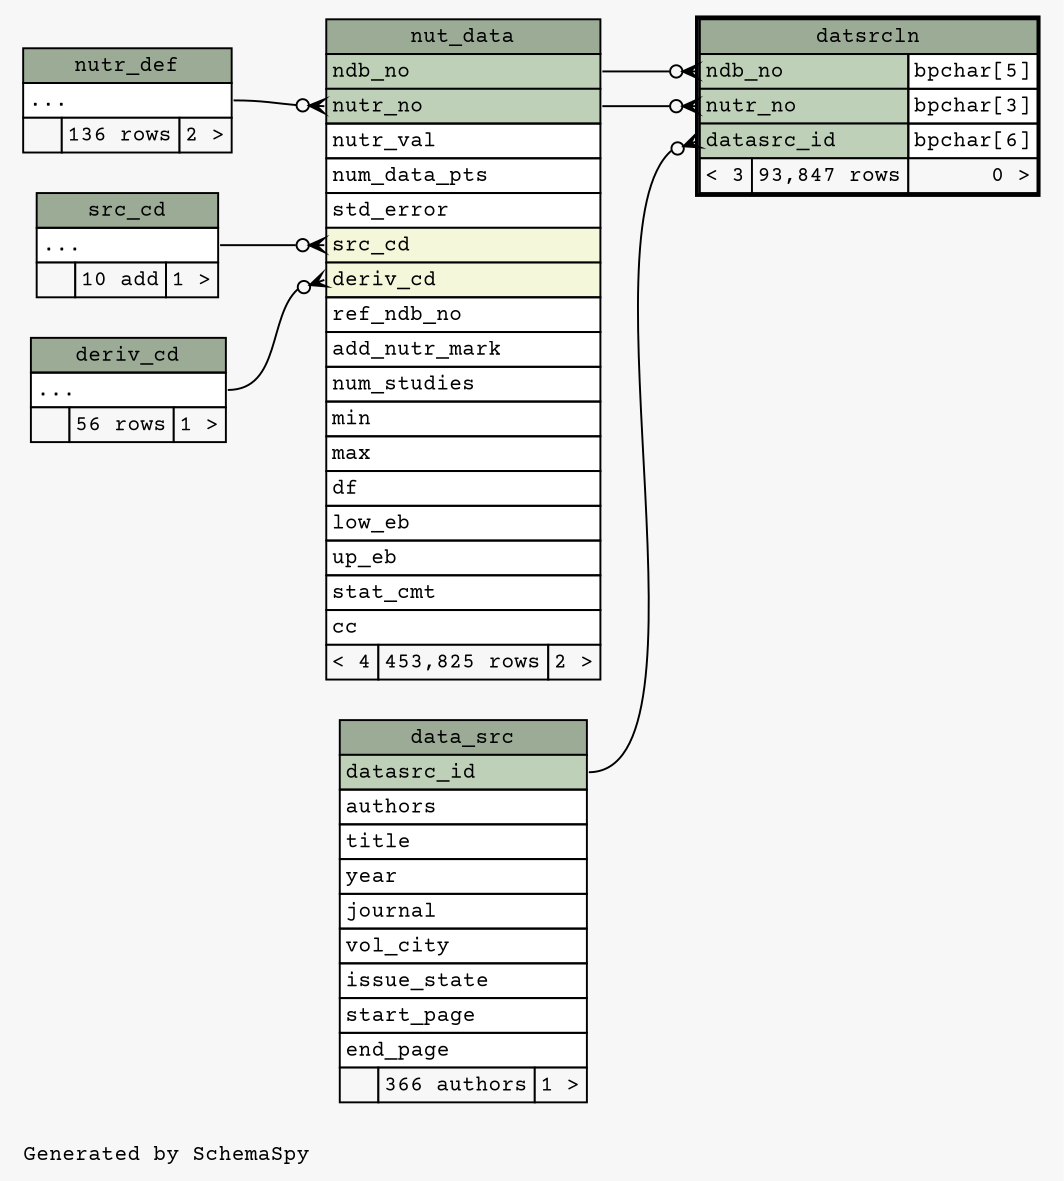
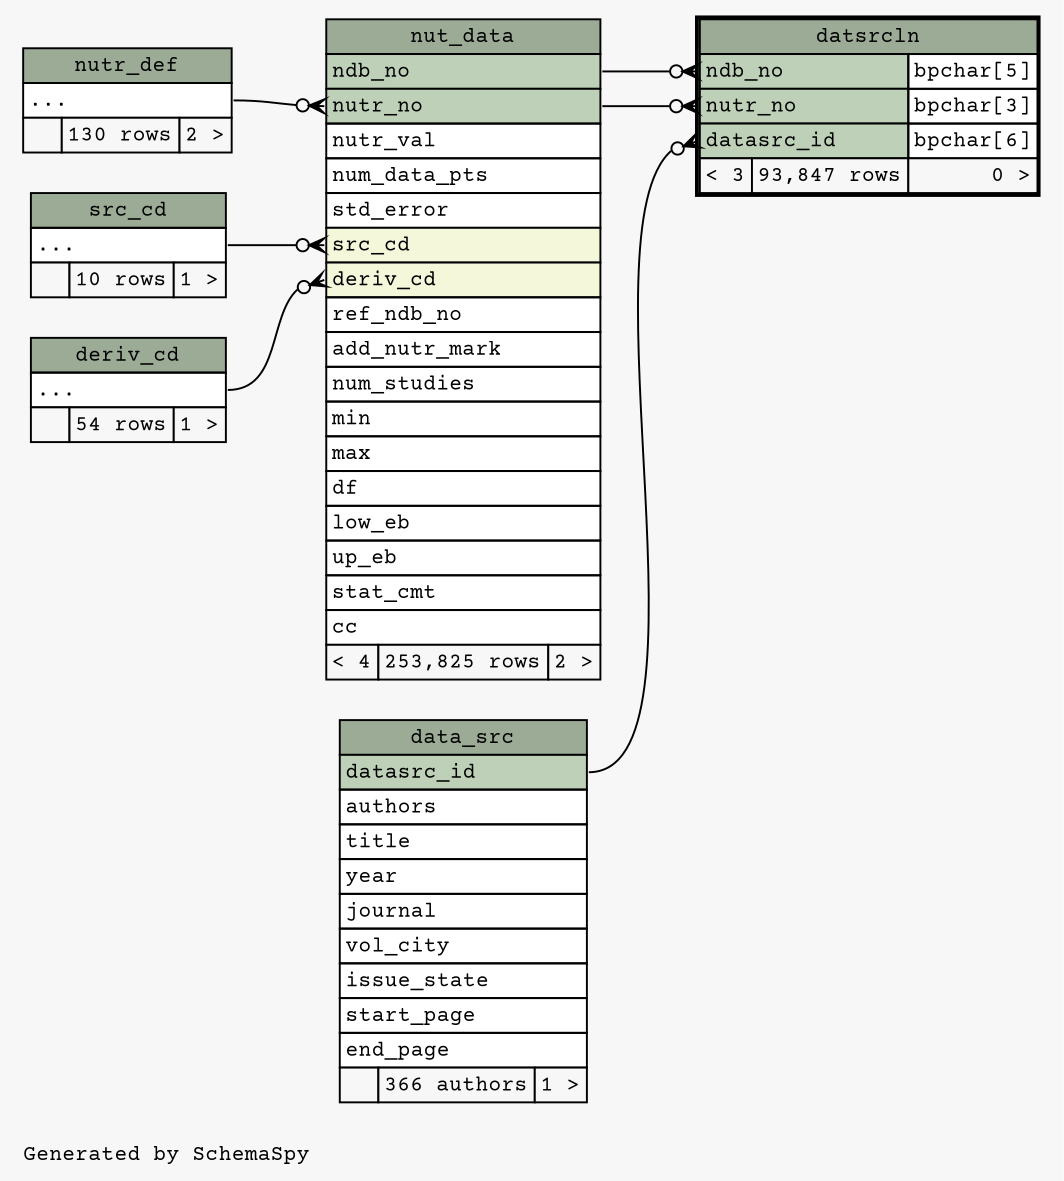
node "nutr_def": text "136 rows" -> "130 rows"
node "src_cd": text "10 add" -> "10 rows"
node "deriv_cd": text "56 rows" -> "54 rows"
node "nut_data": text "453,825 rows" -> "253,825 rows"
